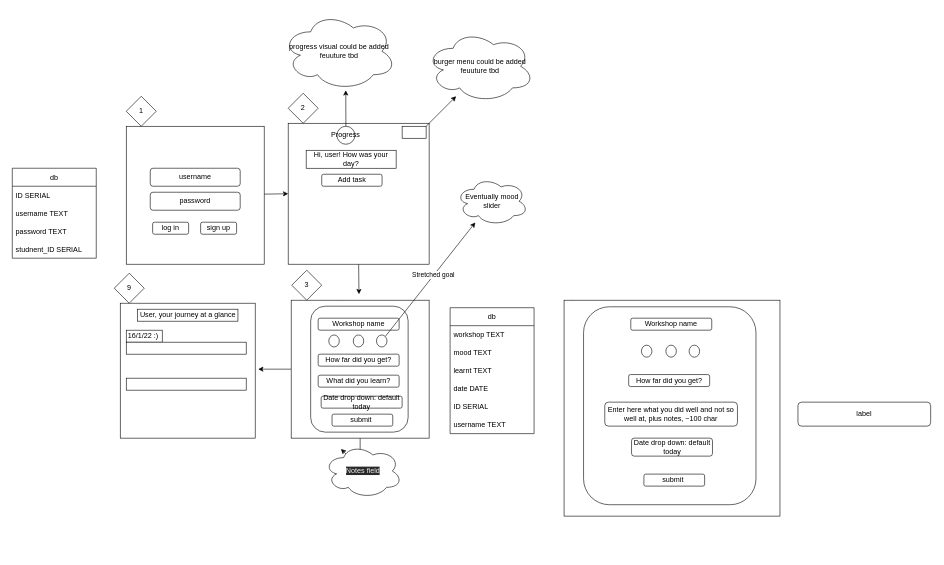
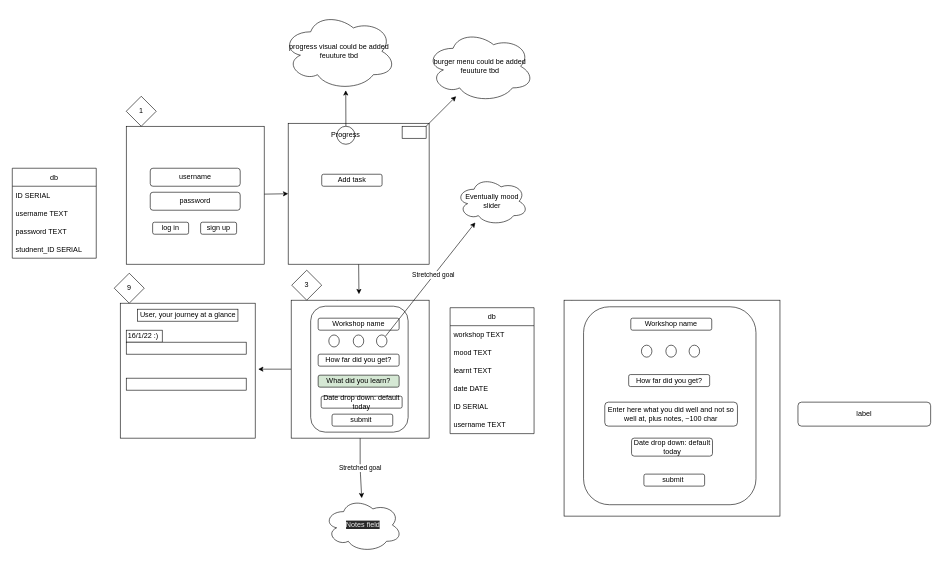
node "2": removed
node "Hi, user! How was your day?": removed
node "What did you learn?": fillcolor #ffffff -> #d5e8d4
node "Notes field": moved (363, 471) -> (363, 525)
